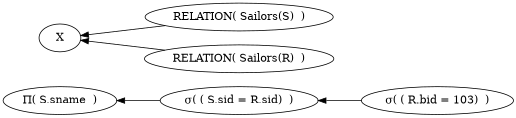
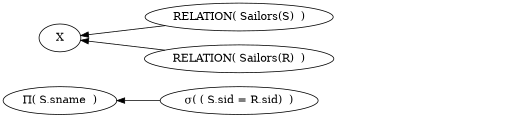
node "σ( ( R.bid = 103)  )": removed
